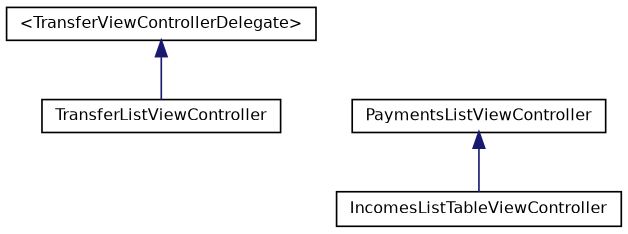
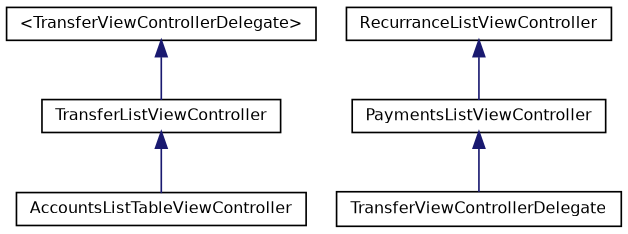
node "RecurranceListViewController": added
node "AccountsListTableViewController": added
node "IncomesListTableViewController": label "IncomesListTableViewController" -> "TransferViewControllerDelegate"
